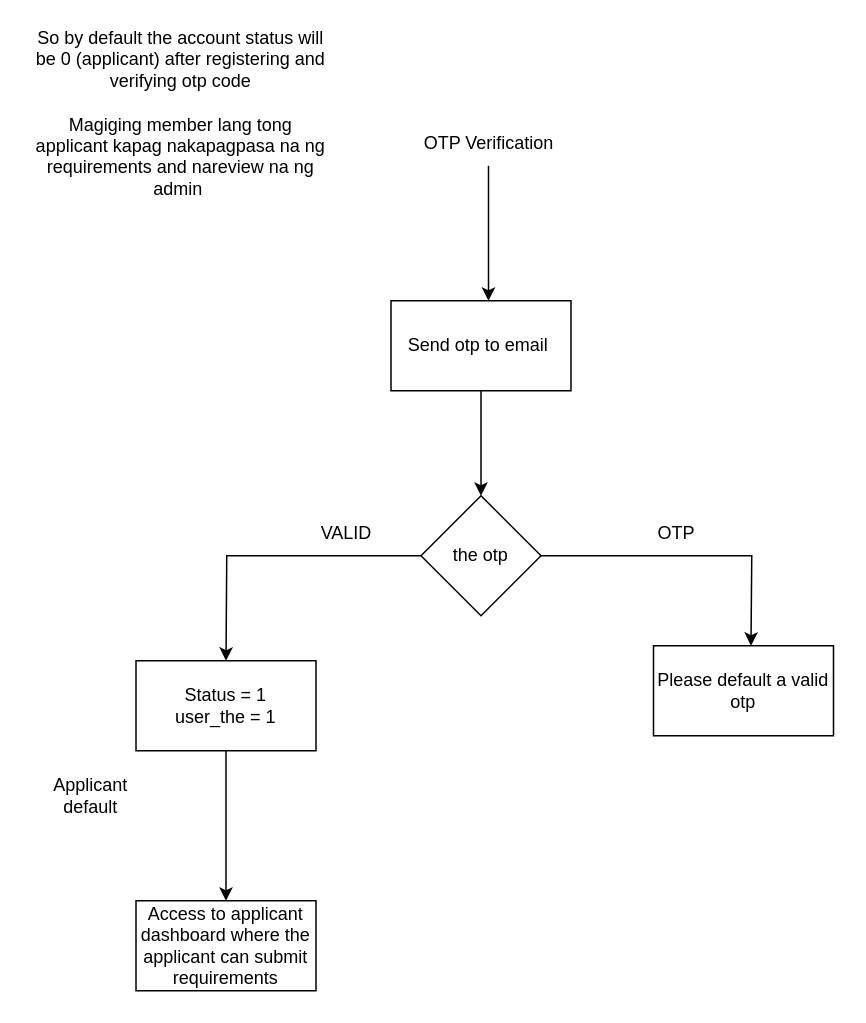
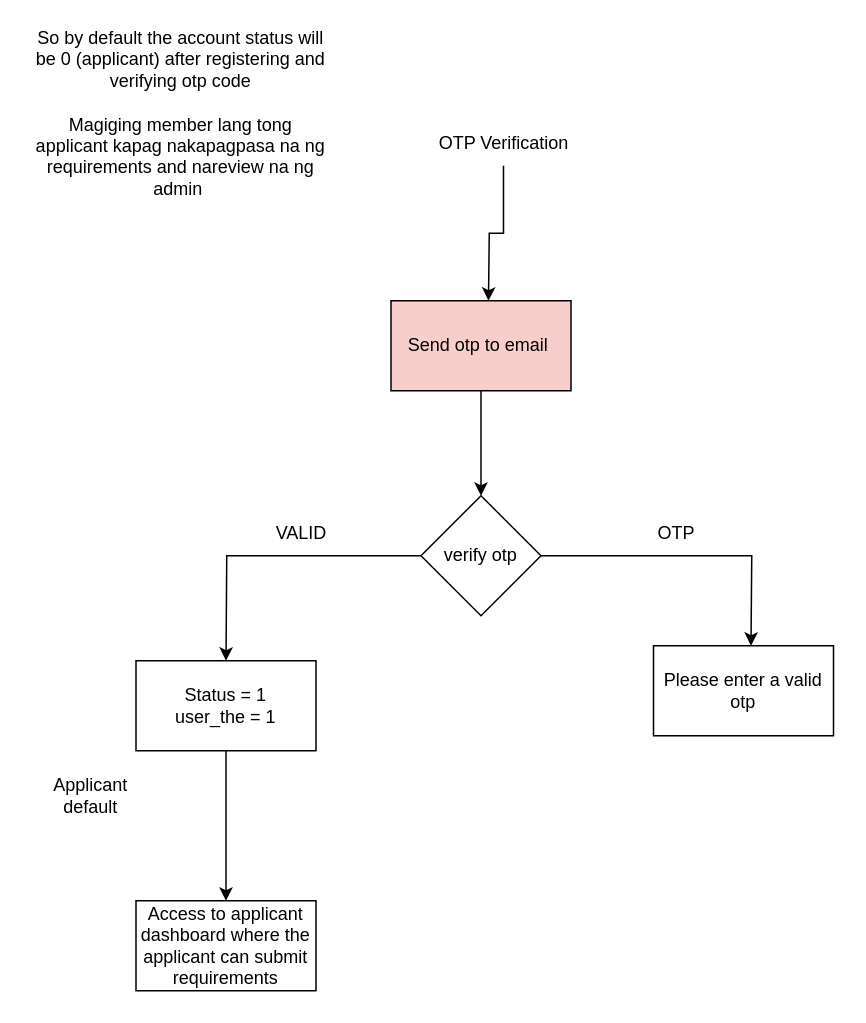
node "OTP Verification": moved (488, 143) -> (503, 143)
node "Send otp to email": fillcolor #ffffff -> #f8cecc
node "VALID": moved (346, 533) -> (301, 533)
node "the otp": label "the otp" -> "verify otp"
node "Please default a valid otp": label "Please default a valid otp" -> "Please enter a valid otp"
